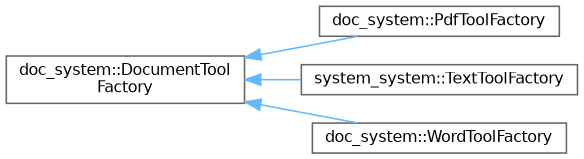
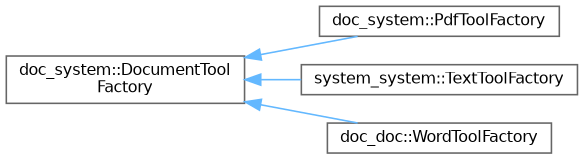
node "doc_system::WordToolFactory": label "doc_system::WordToolFactory" -> "doc_doc::WordToolFactory"
